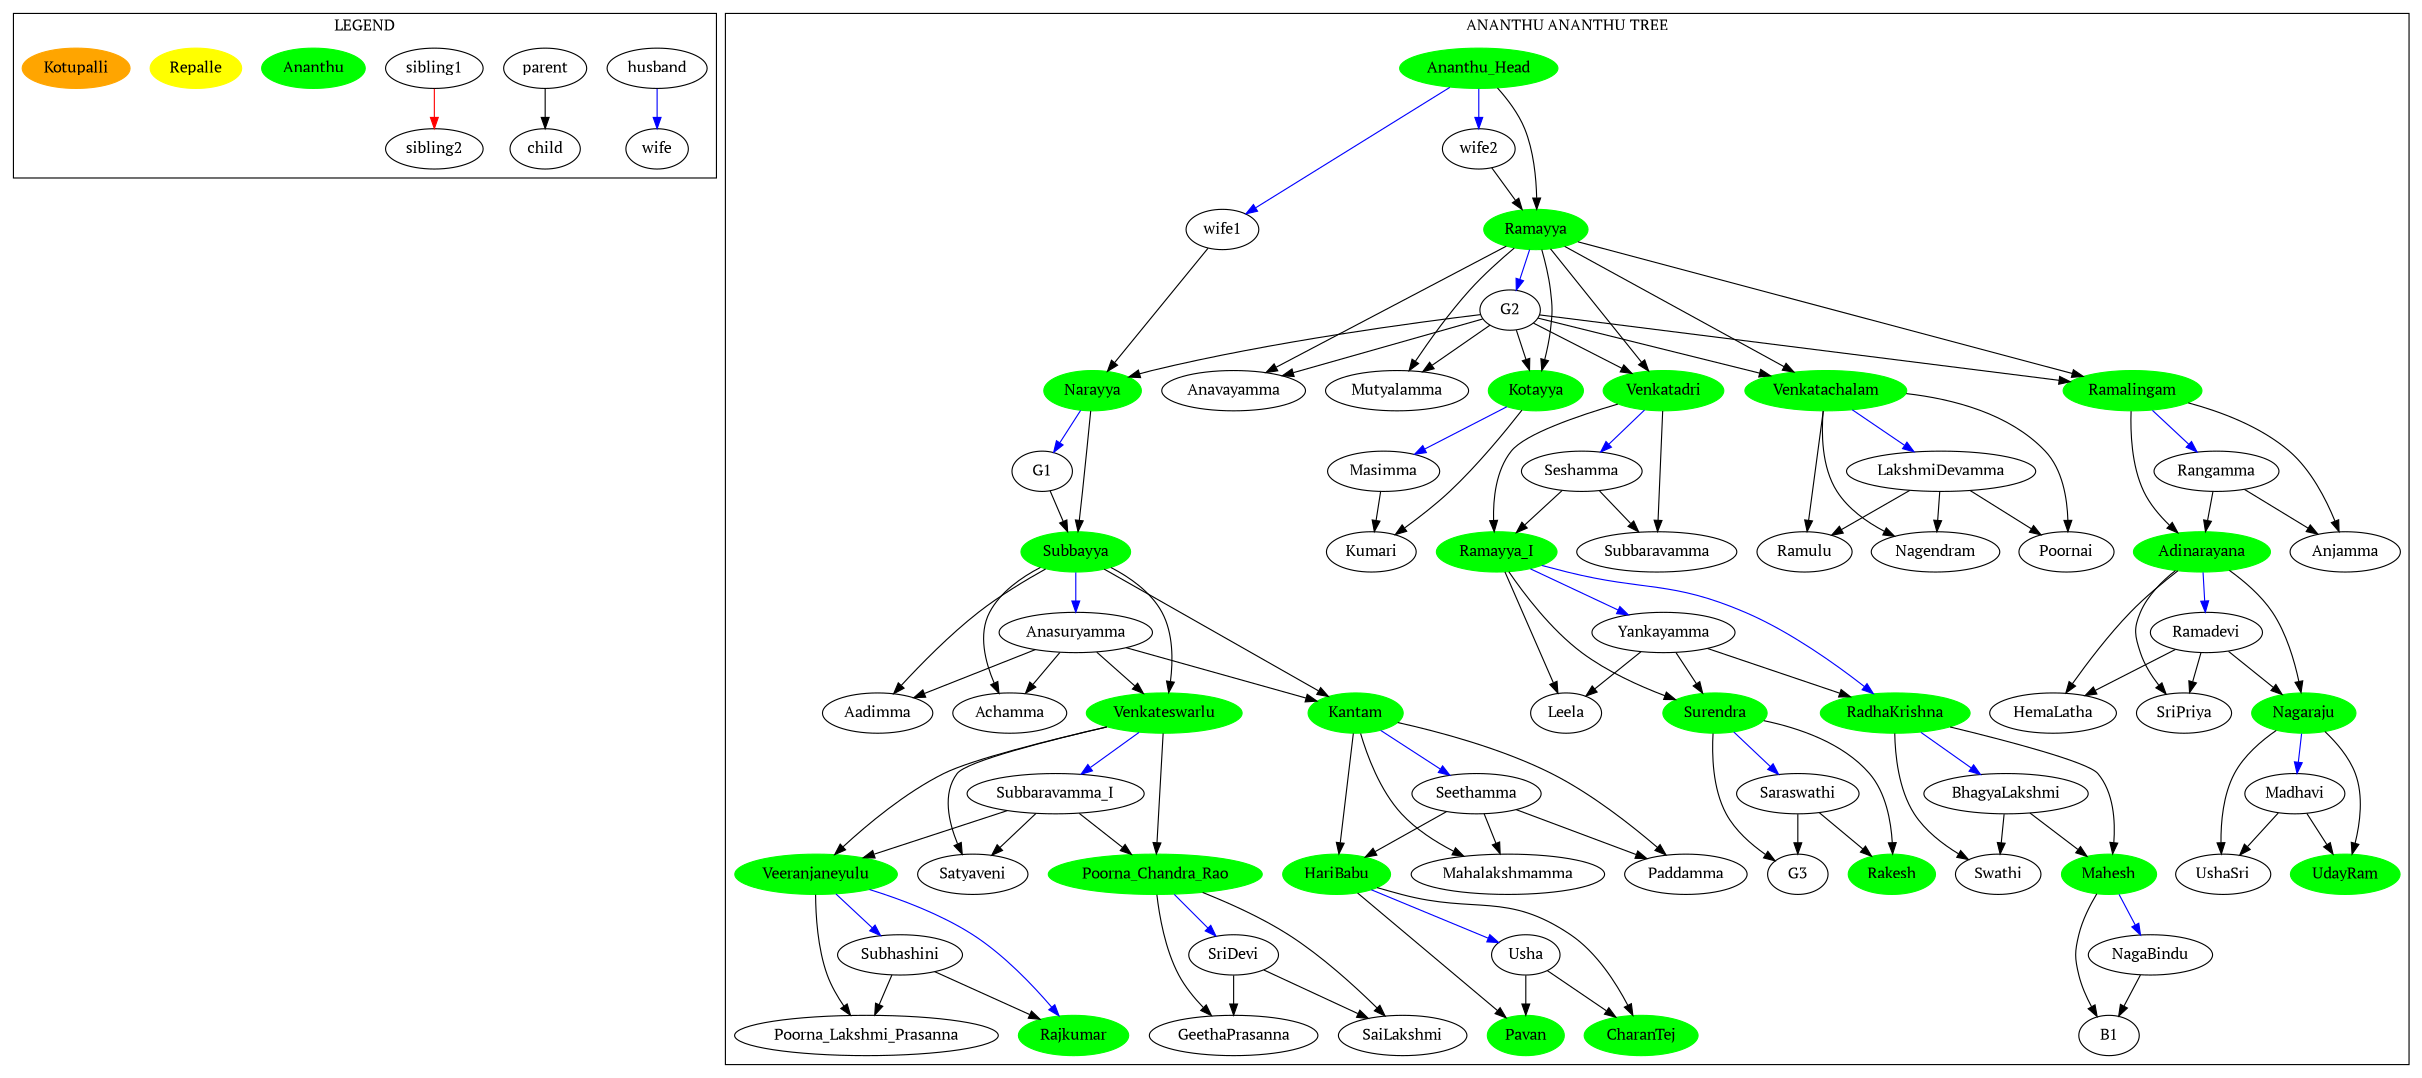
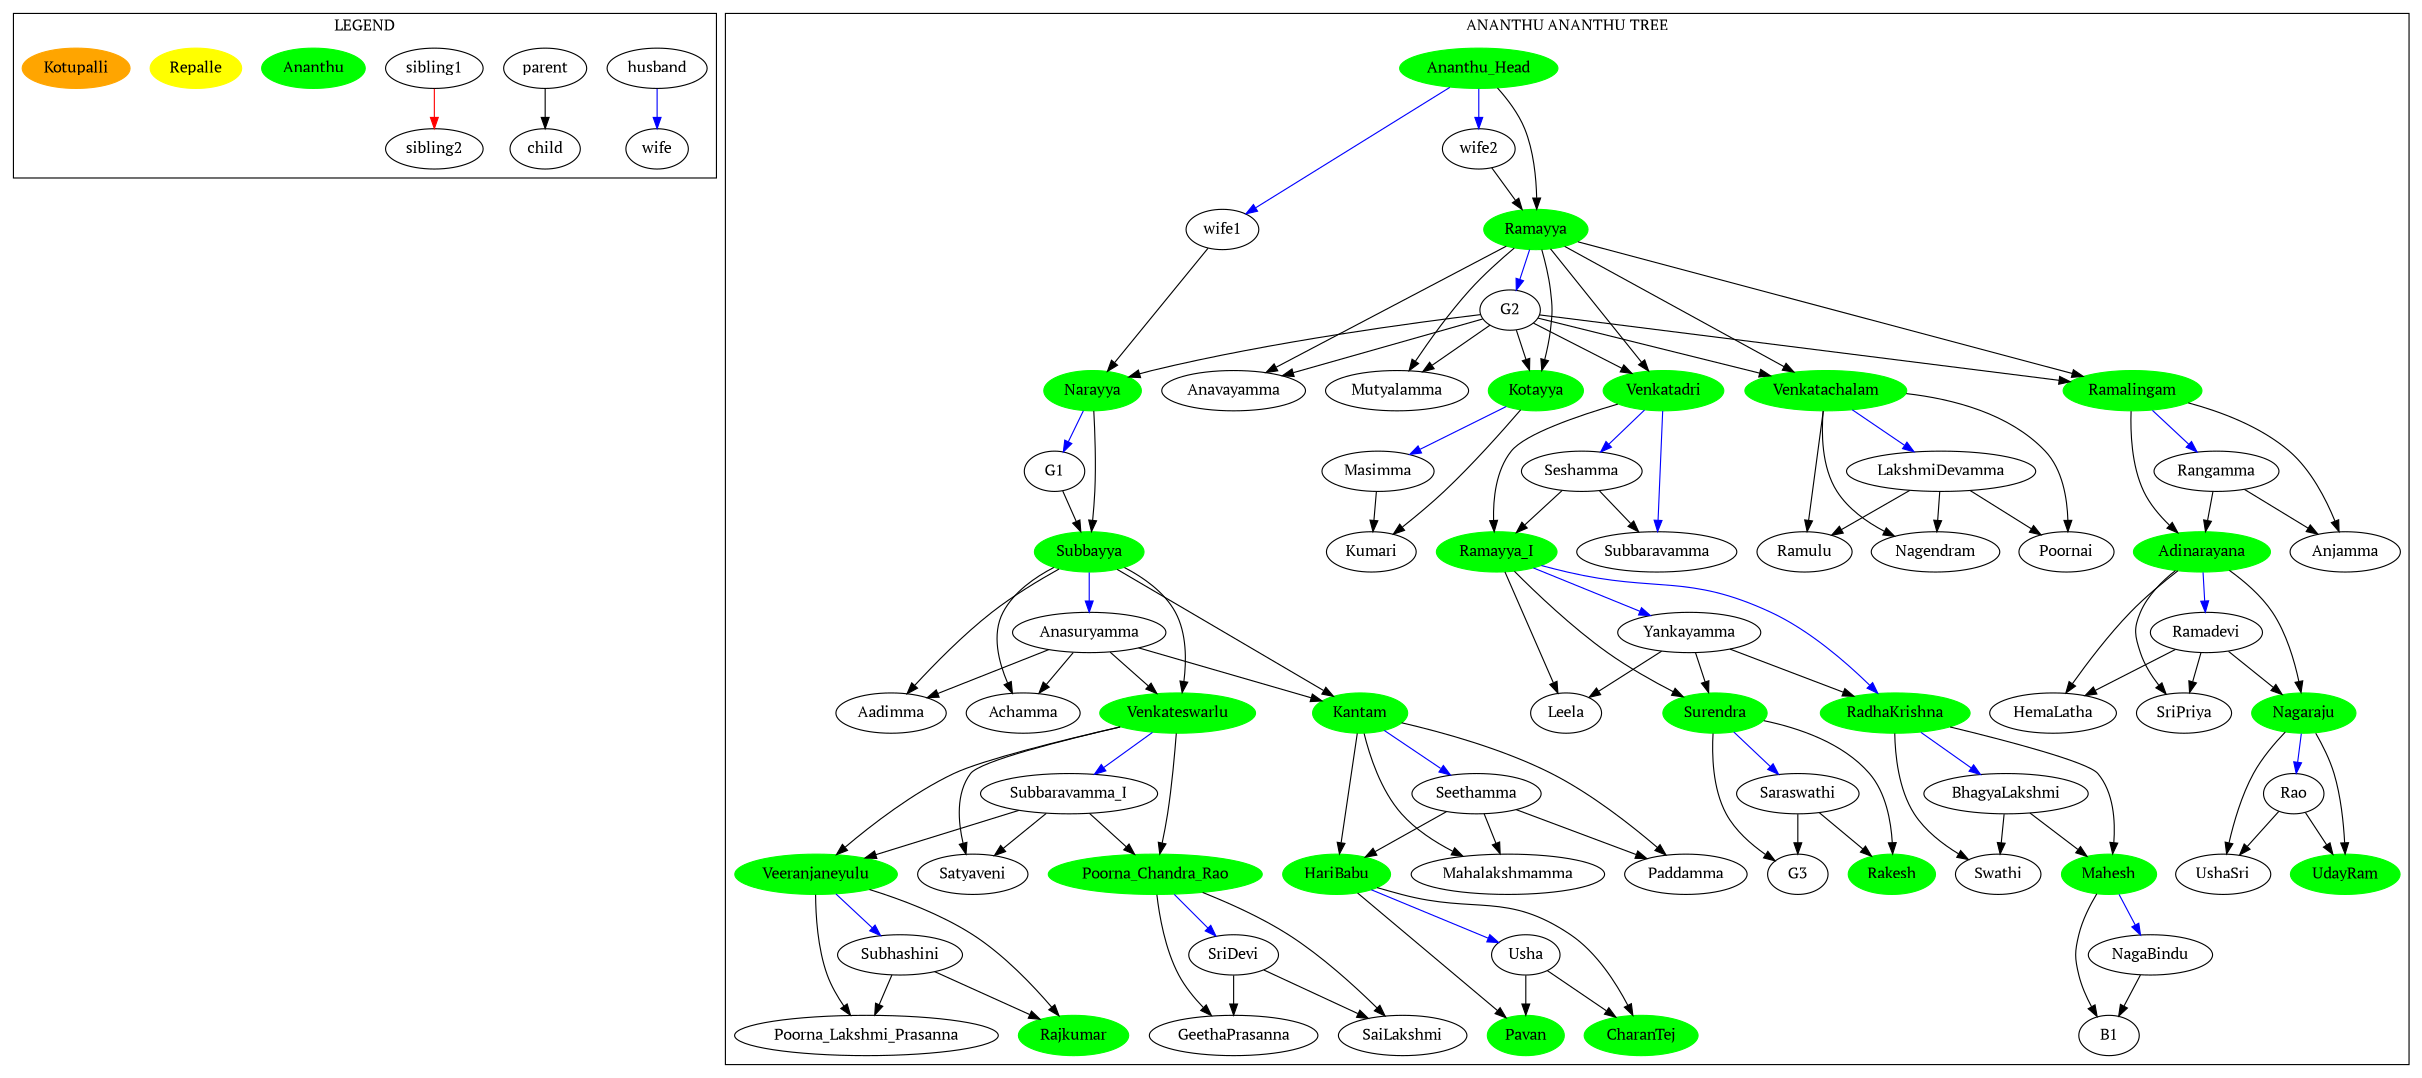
edge "Venkatadri" -> "Subbaravamma": color black -> blue
node "Madhavi": label "Madhavi" -> "Rao"
edge "Veeranjaneyulu" -> "Rajkumar": color blue -> black
